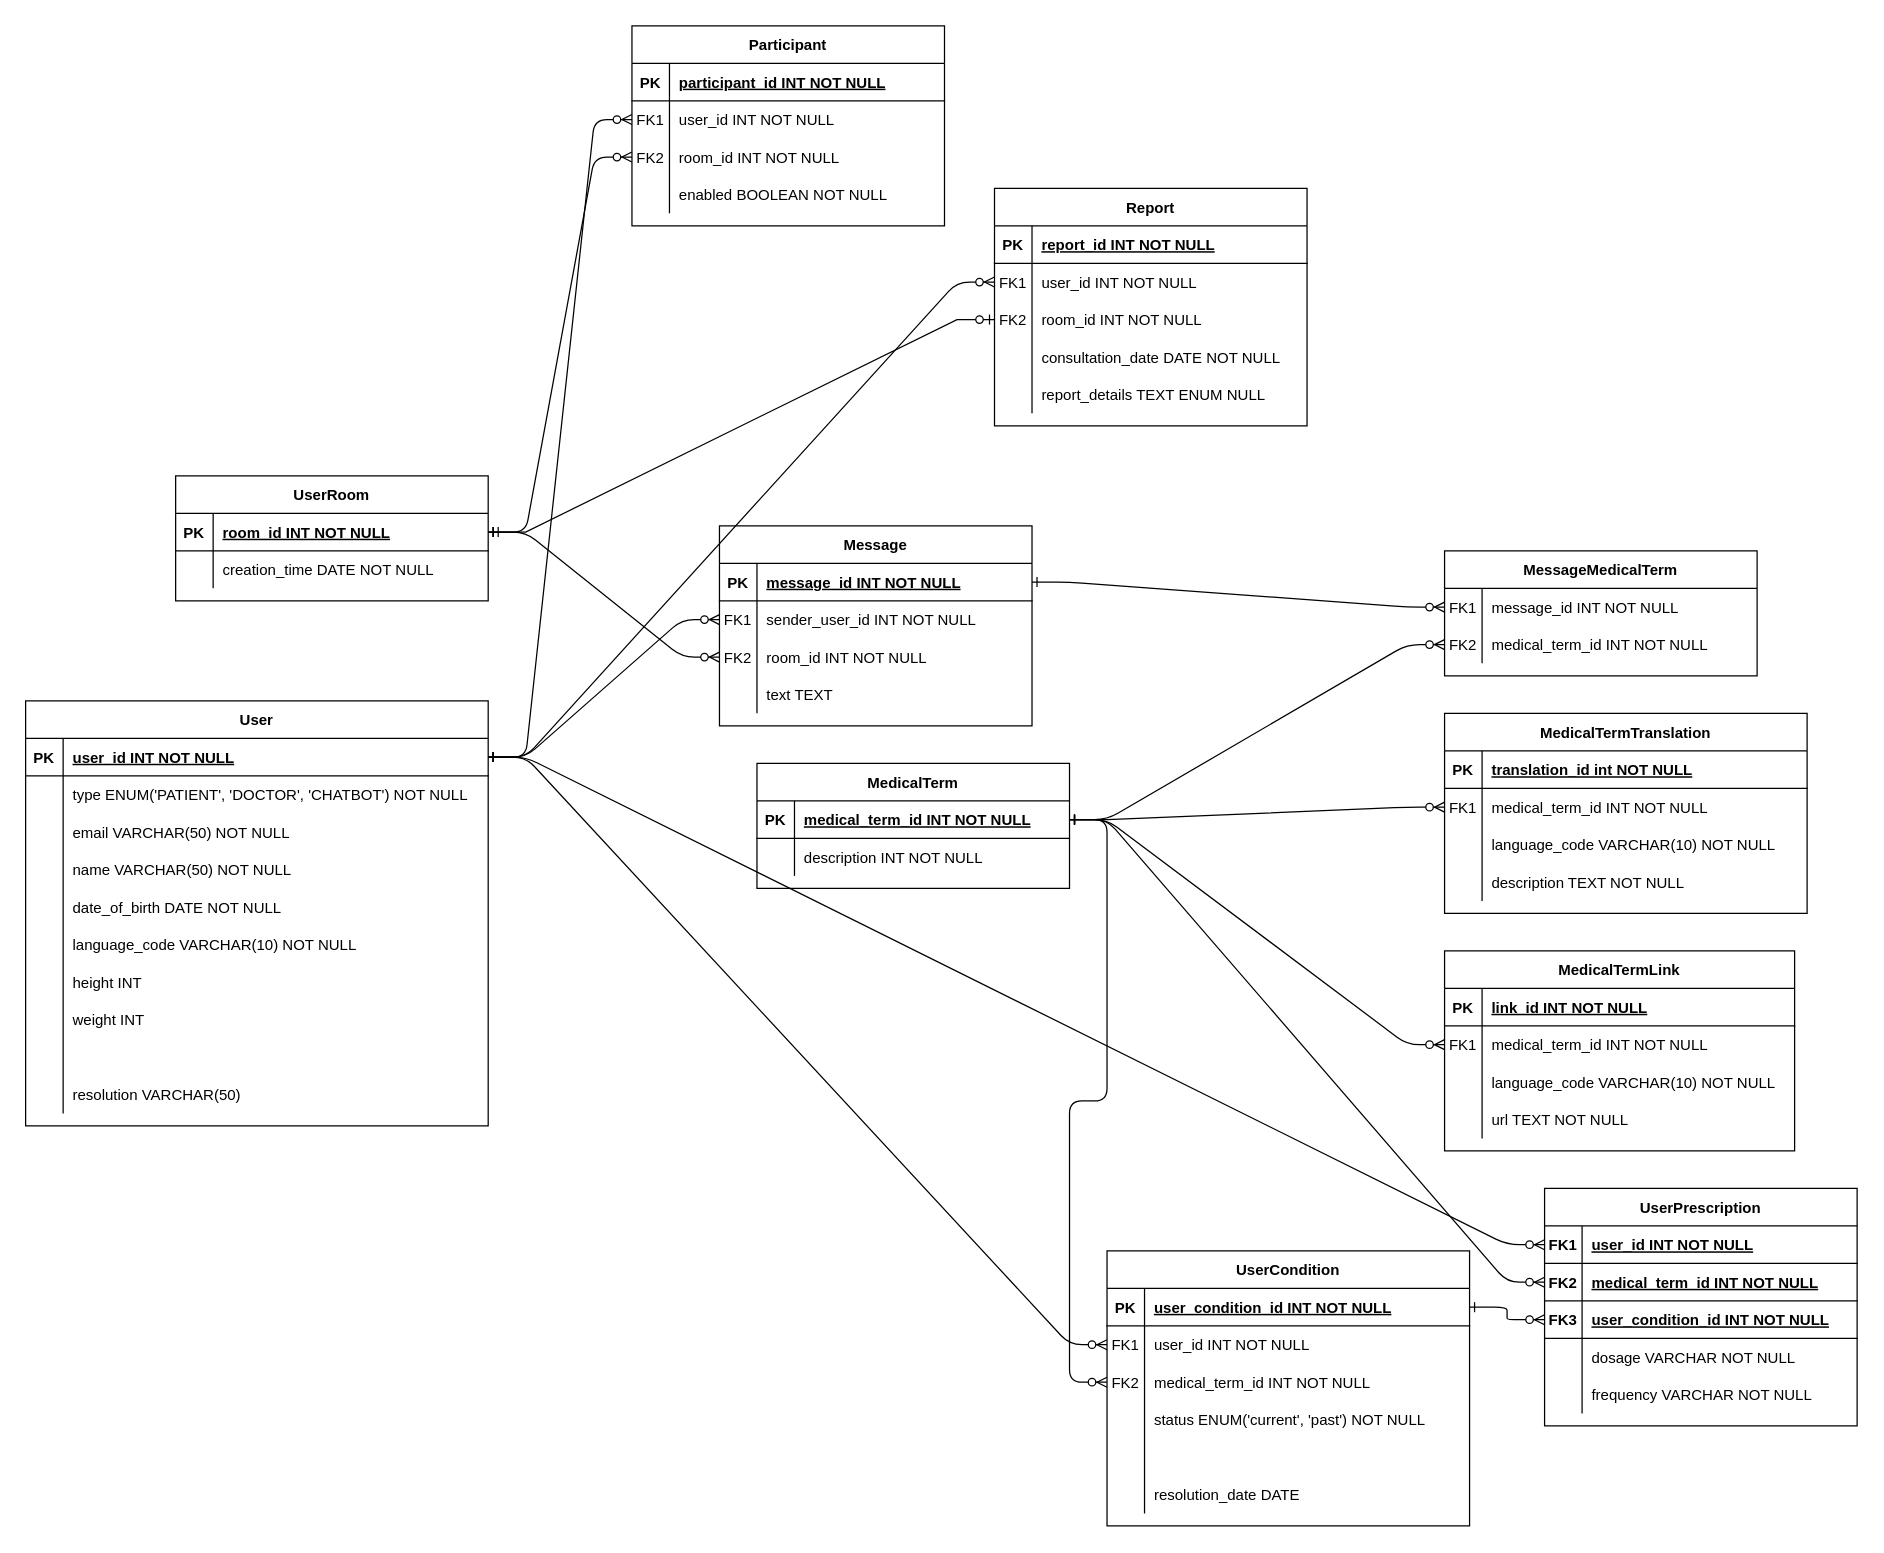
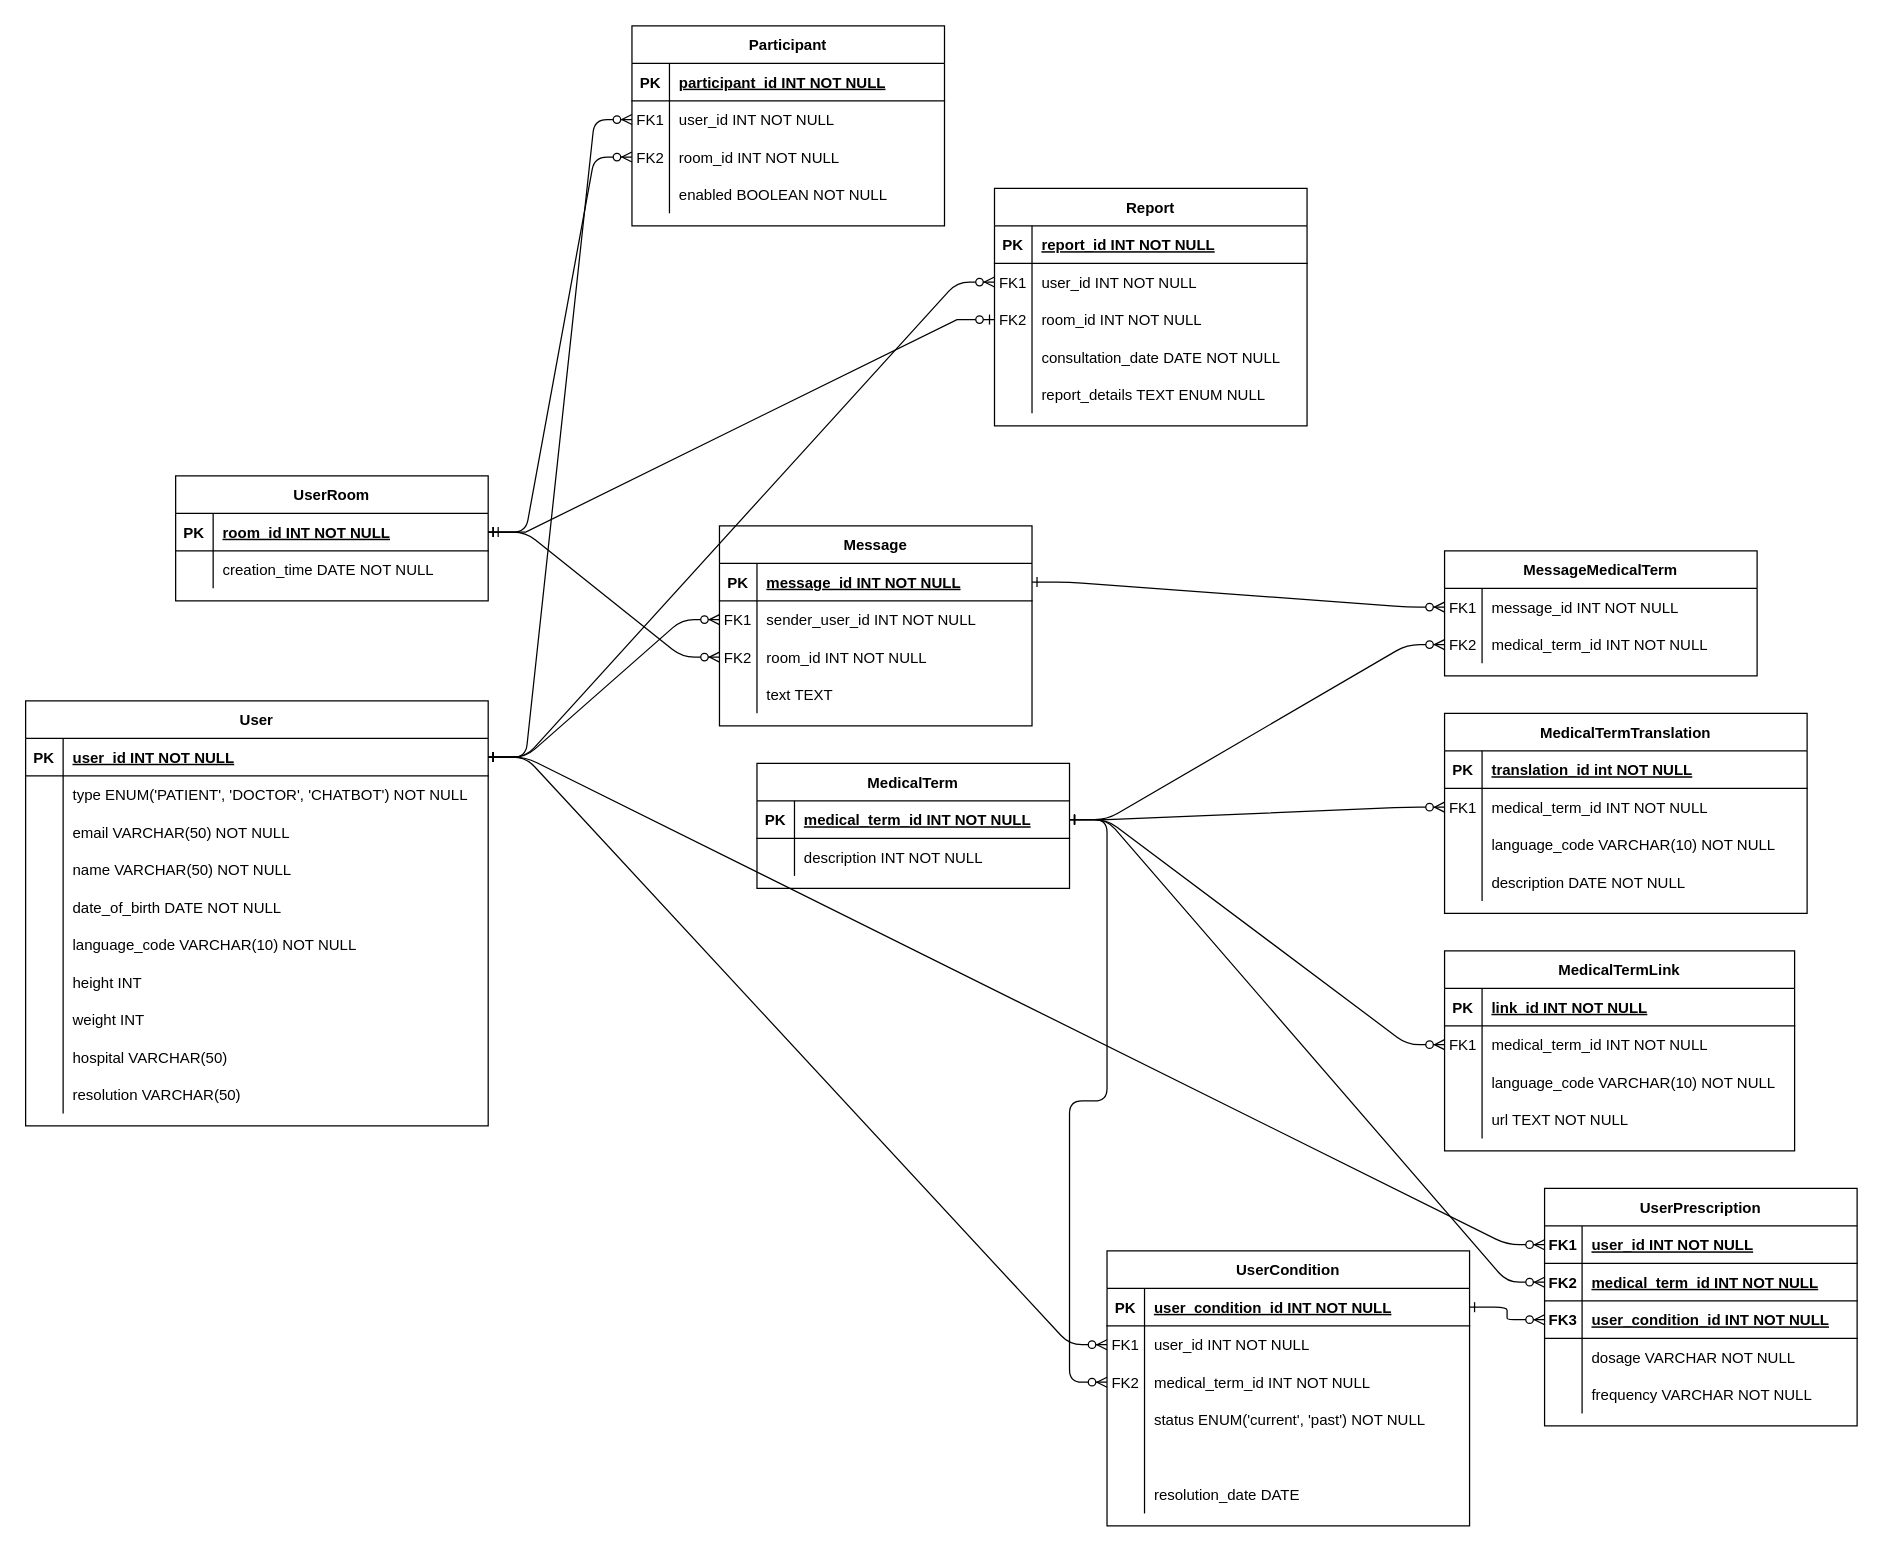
node "description TEXT NOT NULL": label "description TEXT NOT NULL" -> "description DATE NOT NULL"
node "hospital VARCHAR(50)": added
